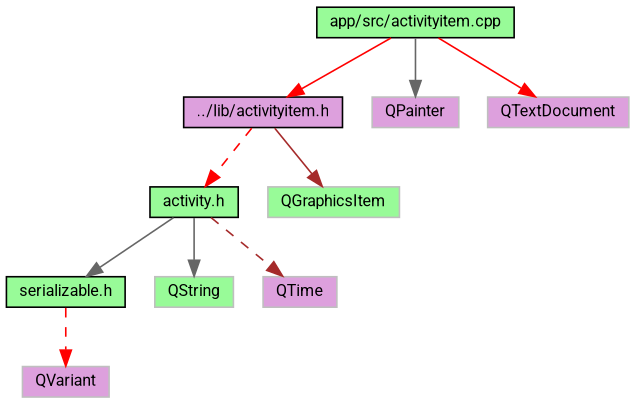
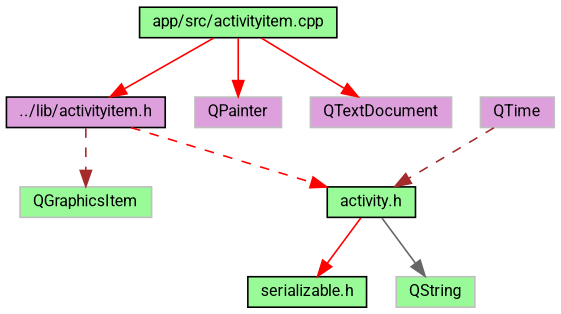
edge "app/src/activityitem.cpp" -> "QPainter": color gray40 -> red
edge "../lib/activityitem.h" -> "QGraphicsItem": style solid -> dashed
edge "activity.h" -> "serializable.h": color gray40 -> red
edge "activity.h" -> "QTime": reversed
node "QVariant": removed
